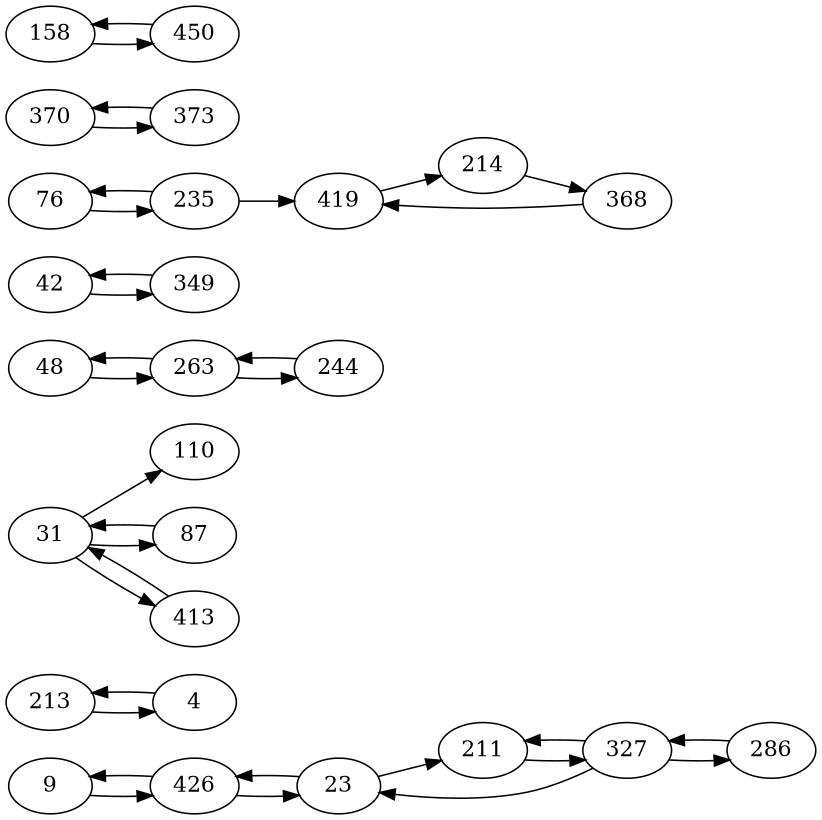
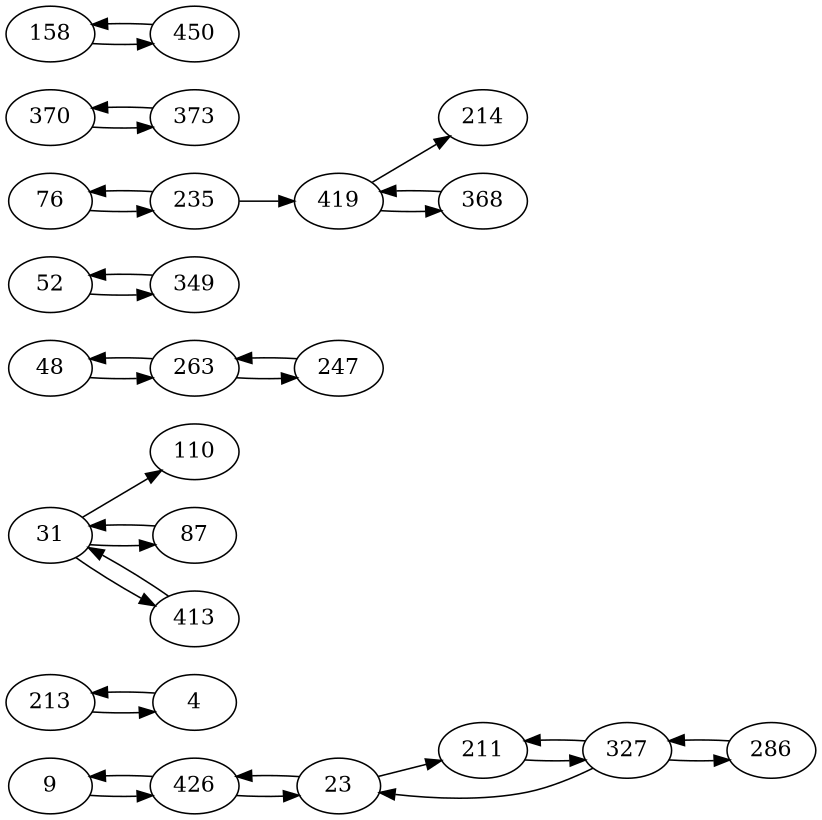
edge "214" -> "368": now "419" -> "368"
node "42": label "42" -> "52"
node "244": label "244" -> "247"
